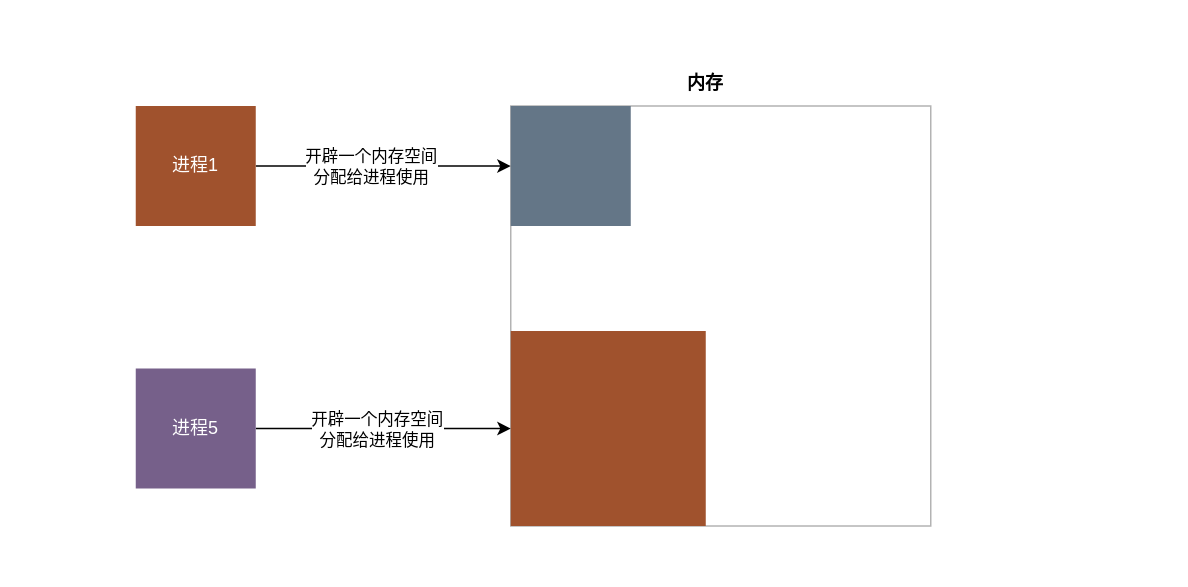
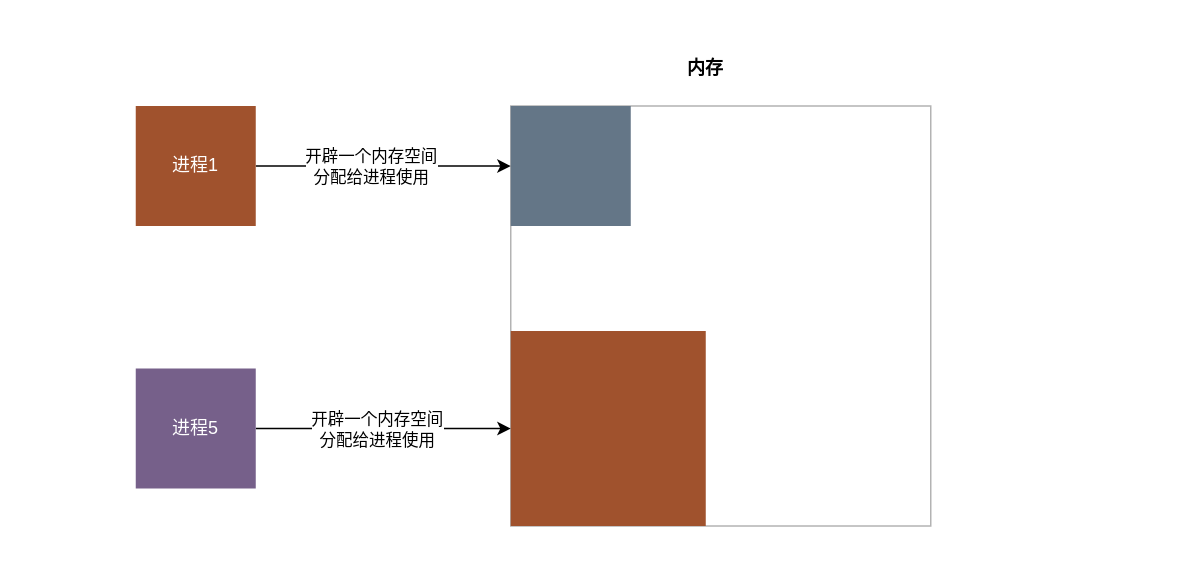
node "内存": moved (706, 83) -> (706, 68)
